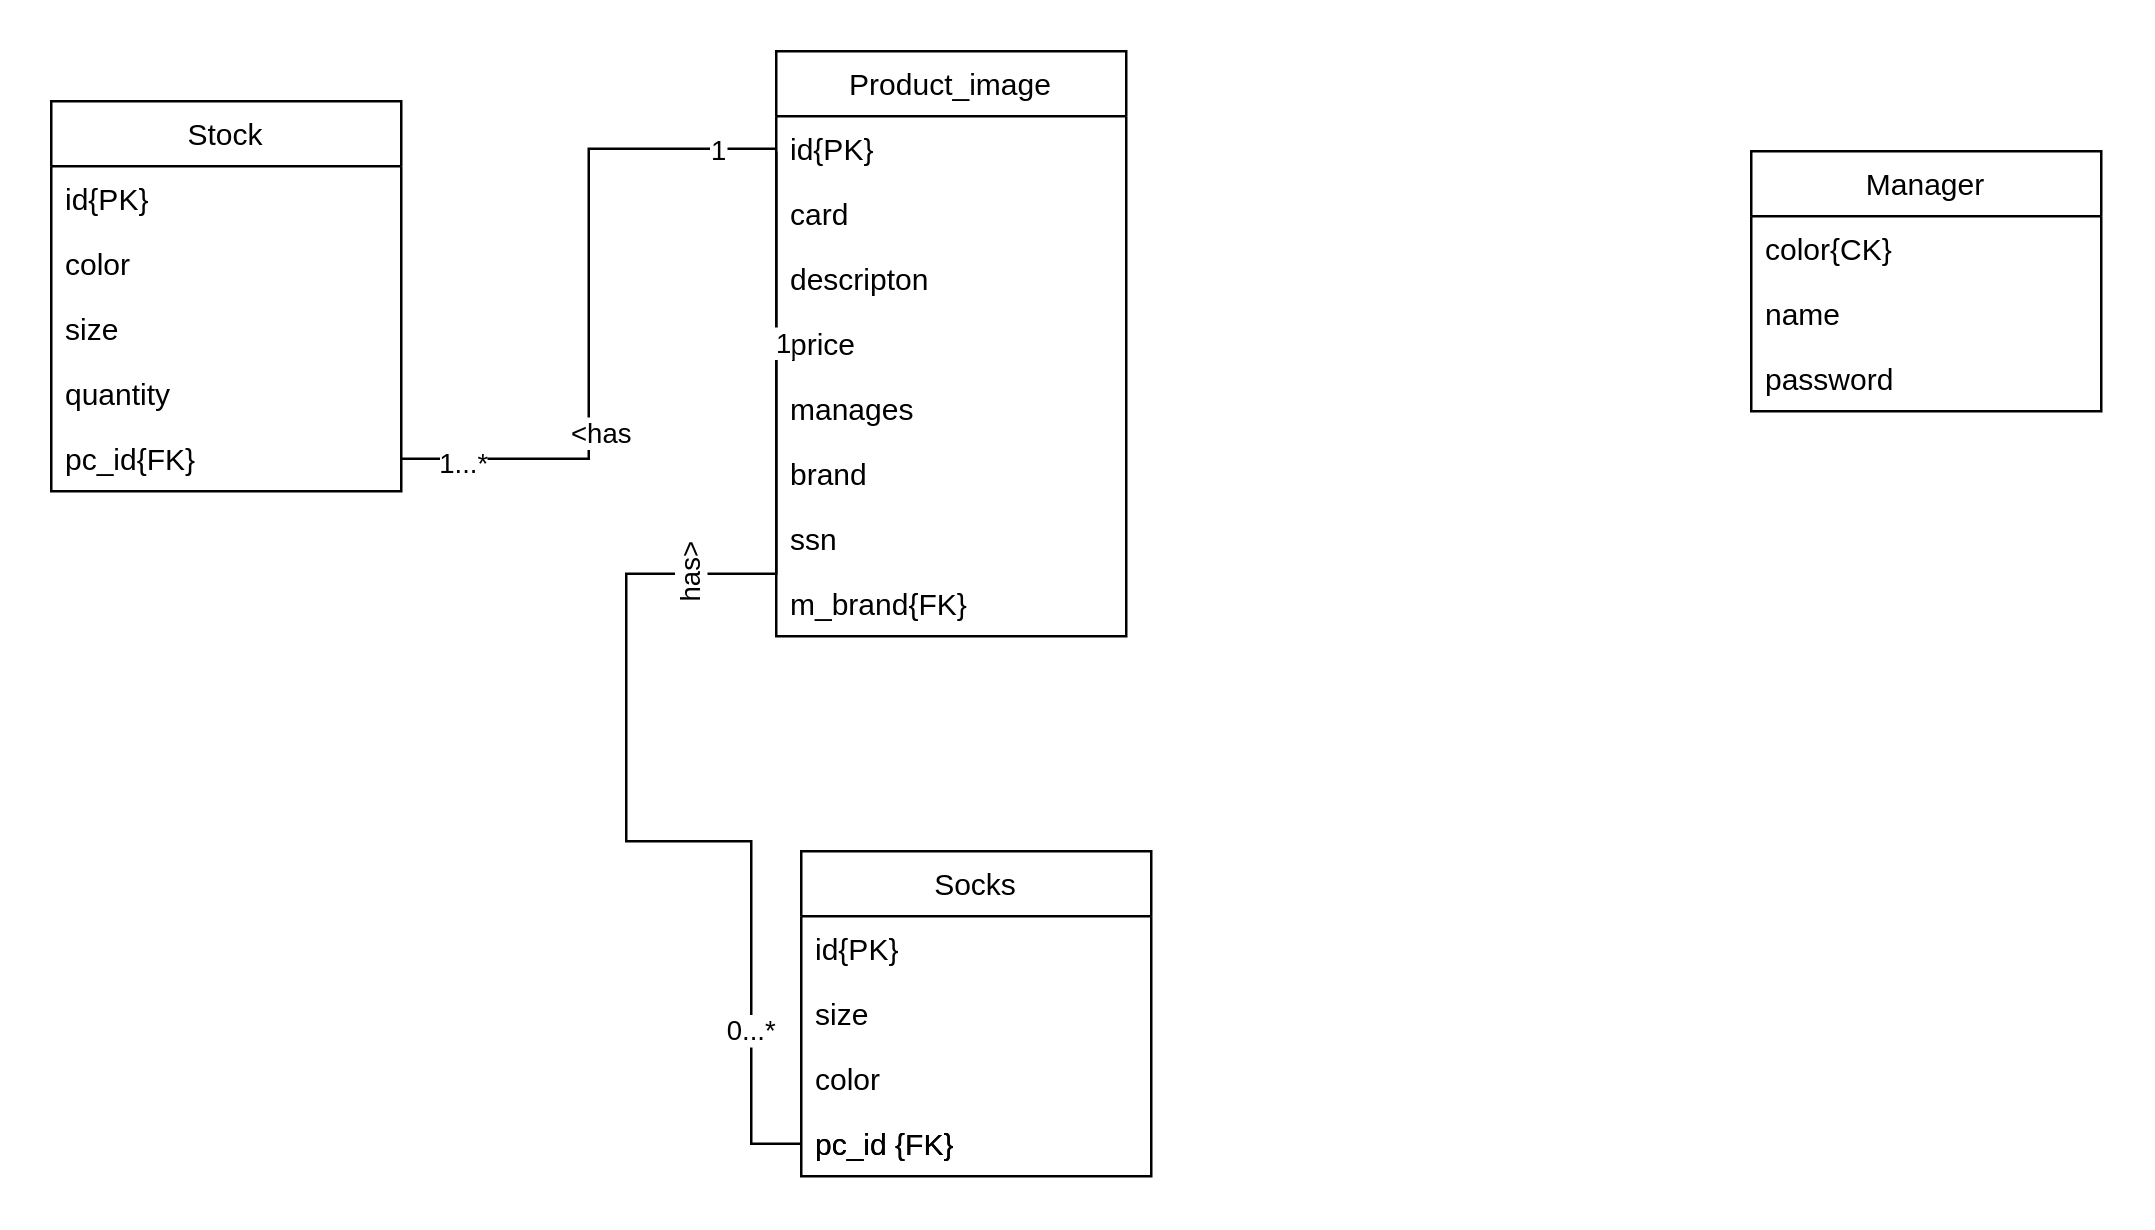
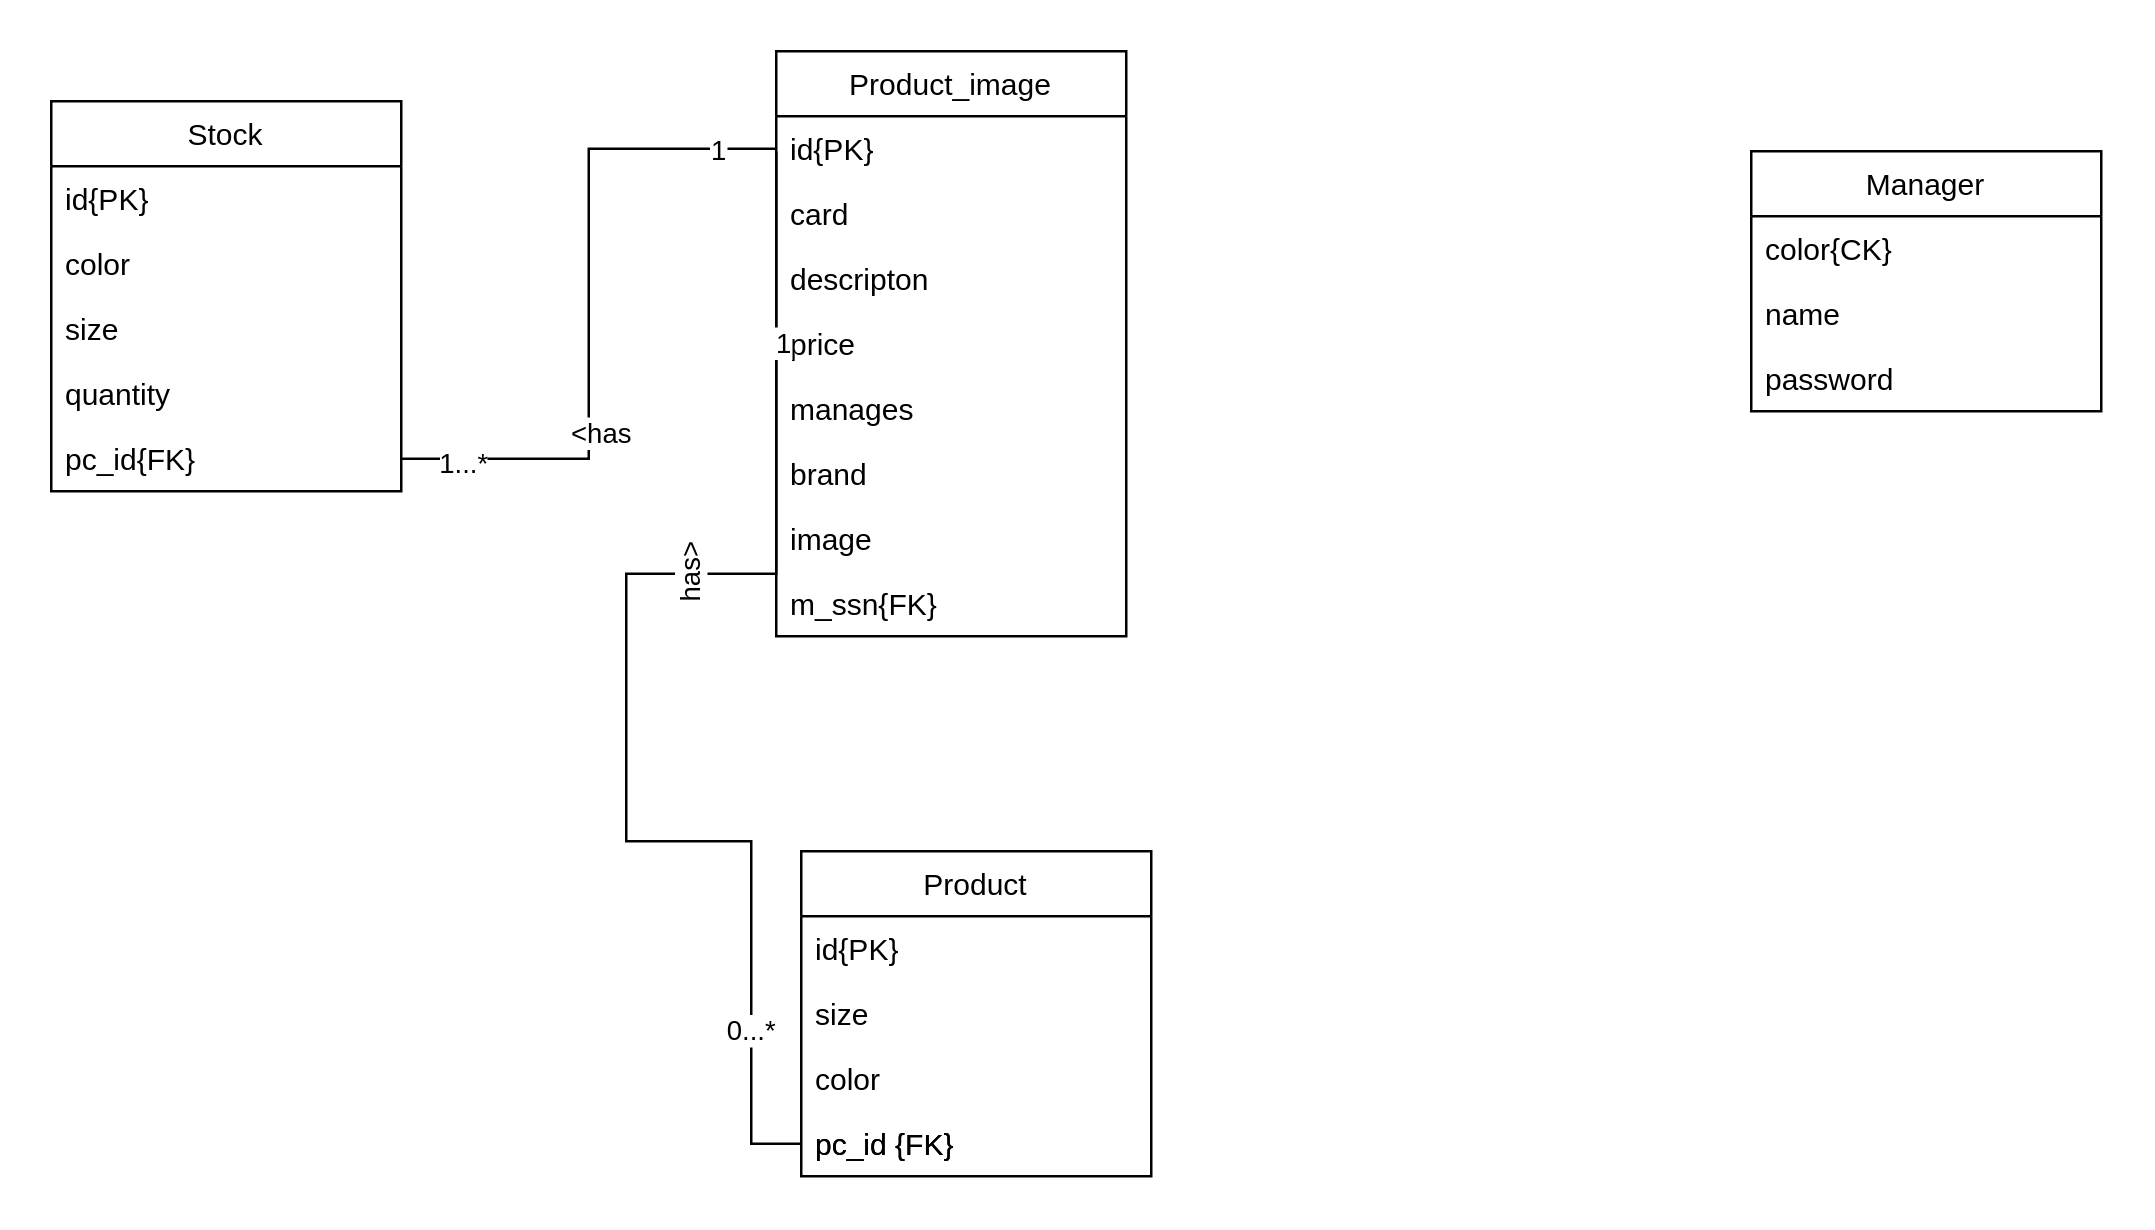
node "ssn": label "ssn" -> "image"
node "m_brand{FK}": label "m_brand{FK}" -> "m_ssn{FK}"
node "Socks": label "Socks" -> "Product"
